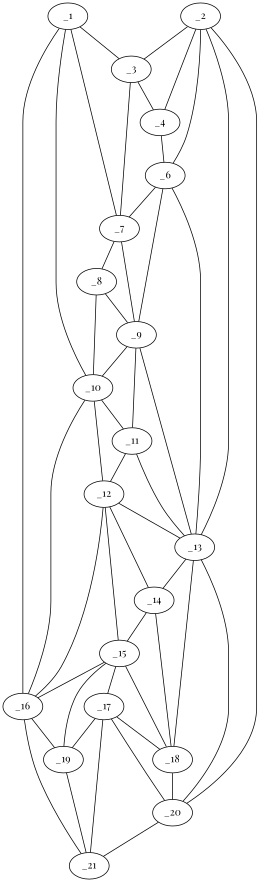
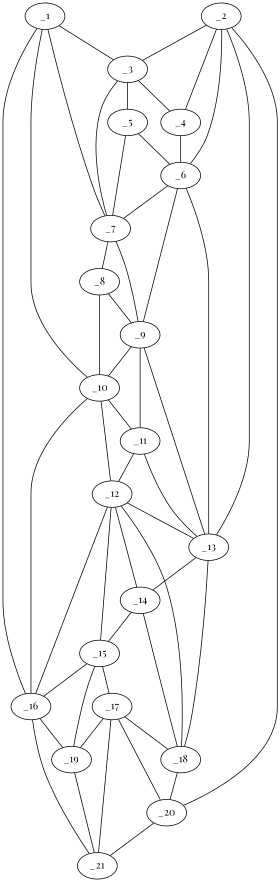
node "_5": added
edge "_13" -- "_20": removed
edge "_15" -- "_18": now "_12" -- "_18"
